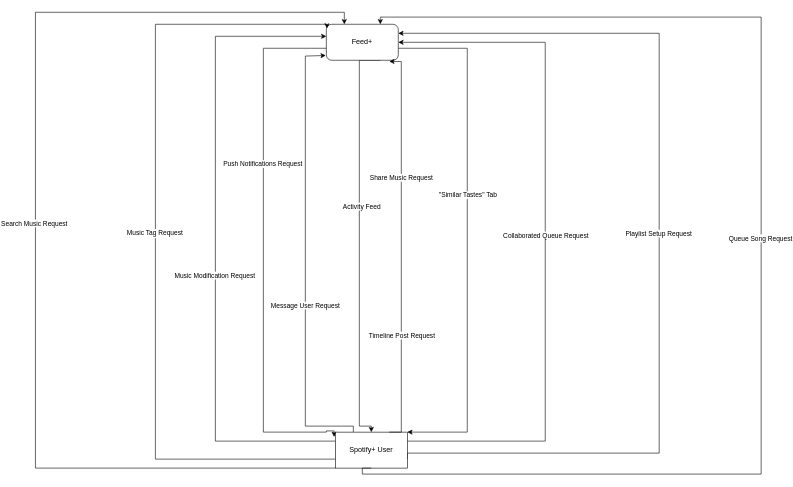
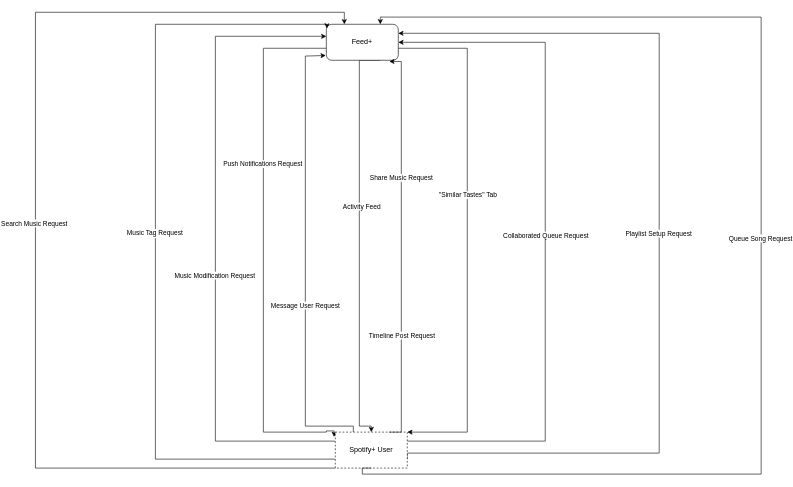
node "Spotify+ User": style solid -> dashed
